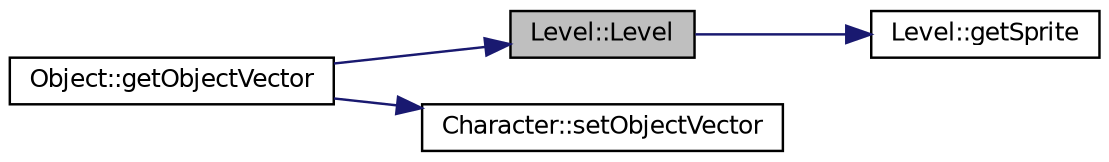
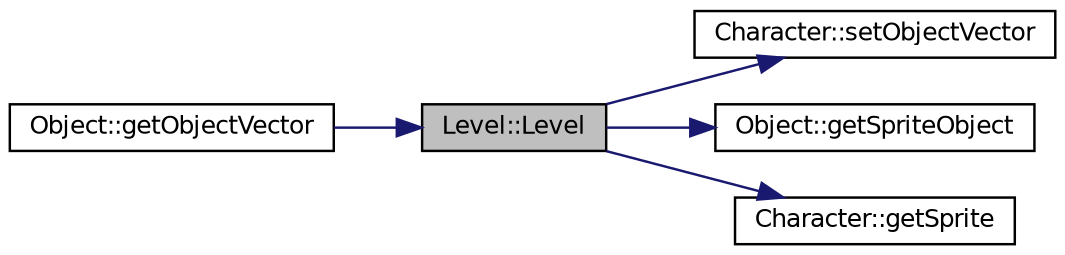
node "Level::getSprite": label "Level::getSprite" -> "Character::getSprite"
edge "Object::getObjectVector" -> "Character::setObjectVector": now "Level::Level" -> "Character::setObjectVector"
node "Object::getSpriteObject": added
